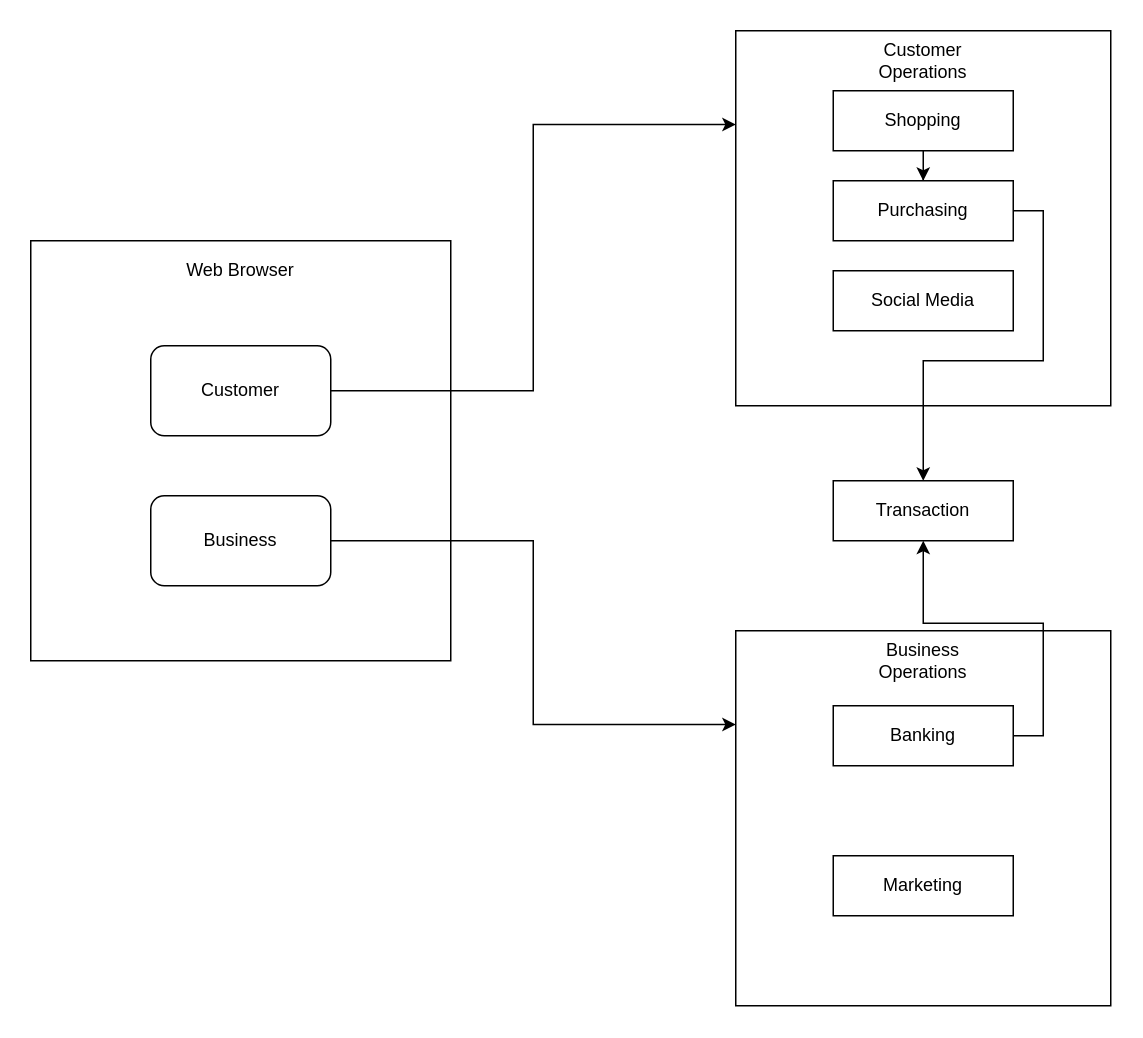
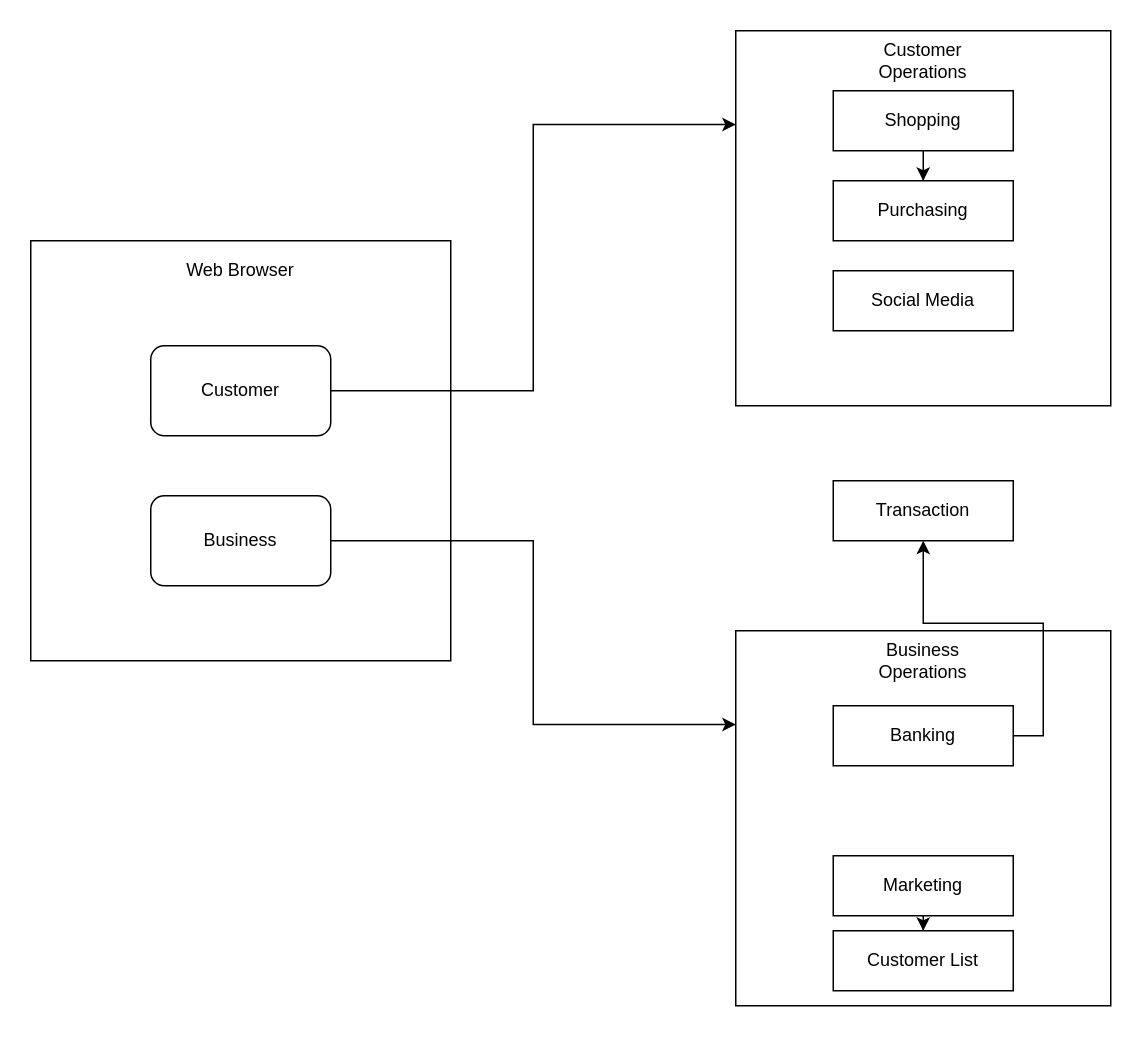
edge "Purchasing" -> "Transaction": removed
edge "Marketing" -> "Customer List": added
node "Customer List": added
